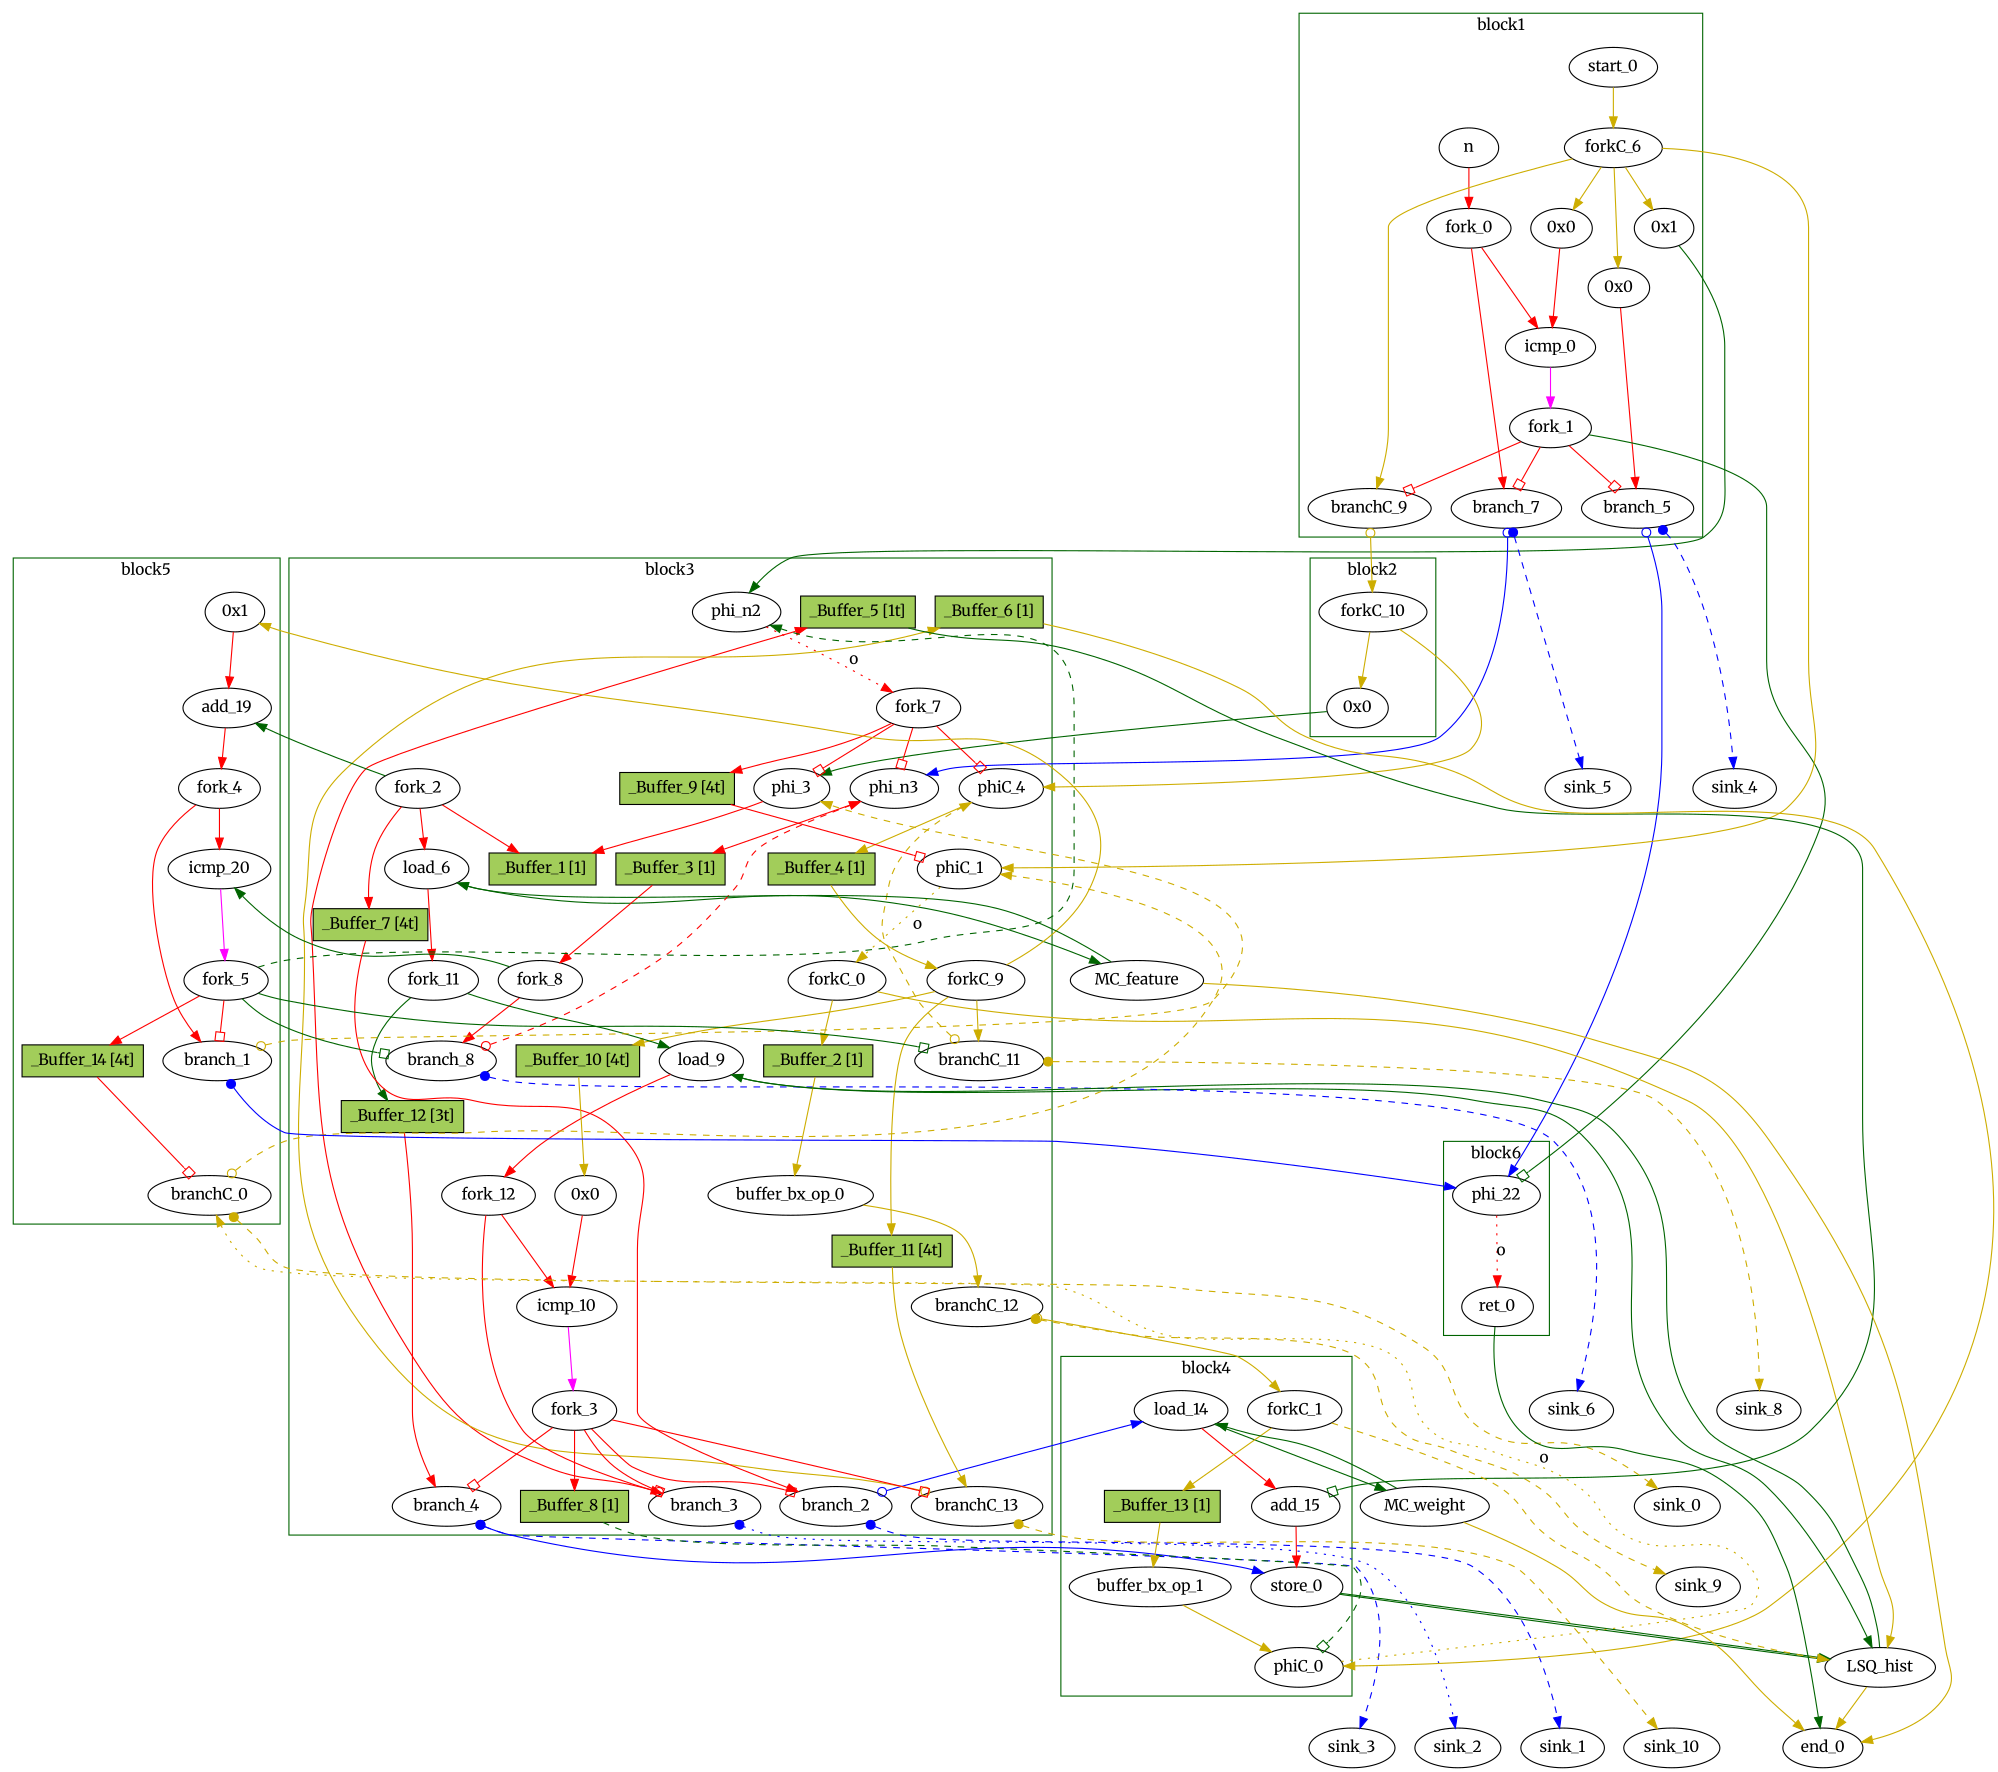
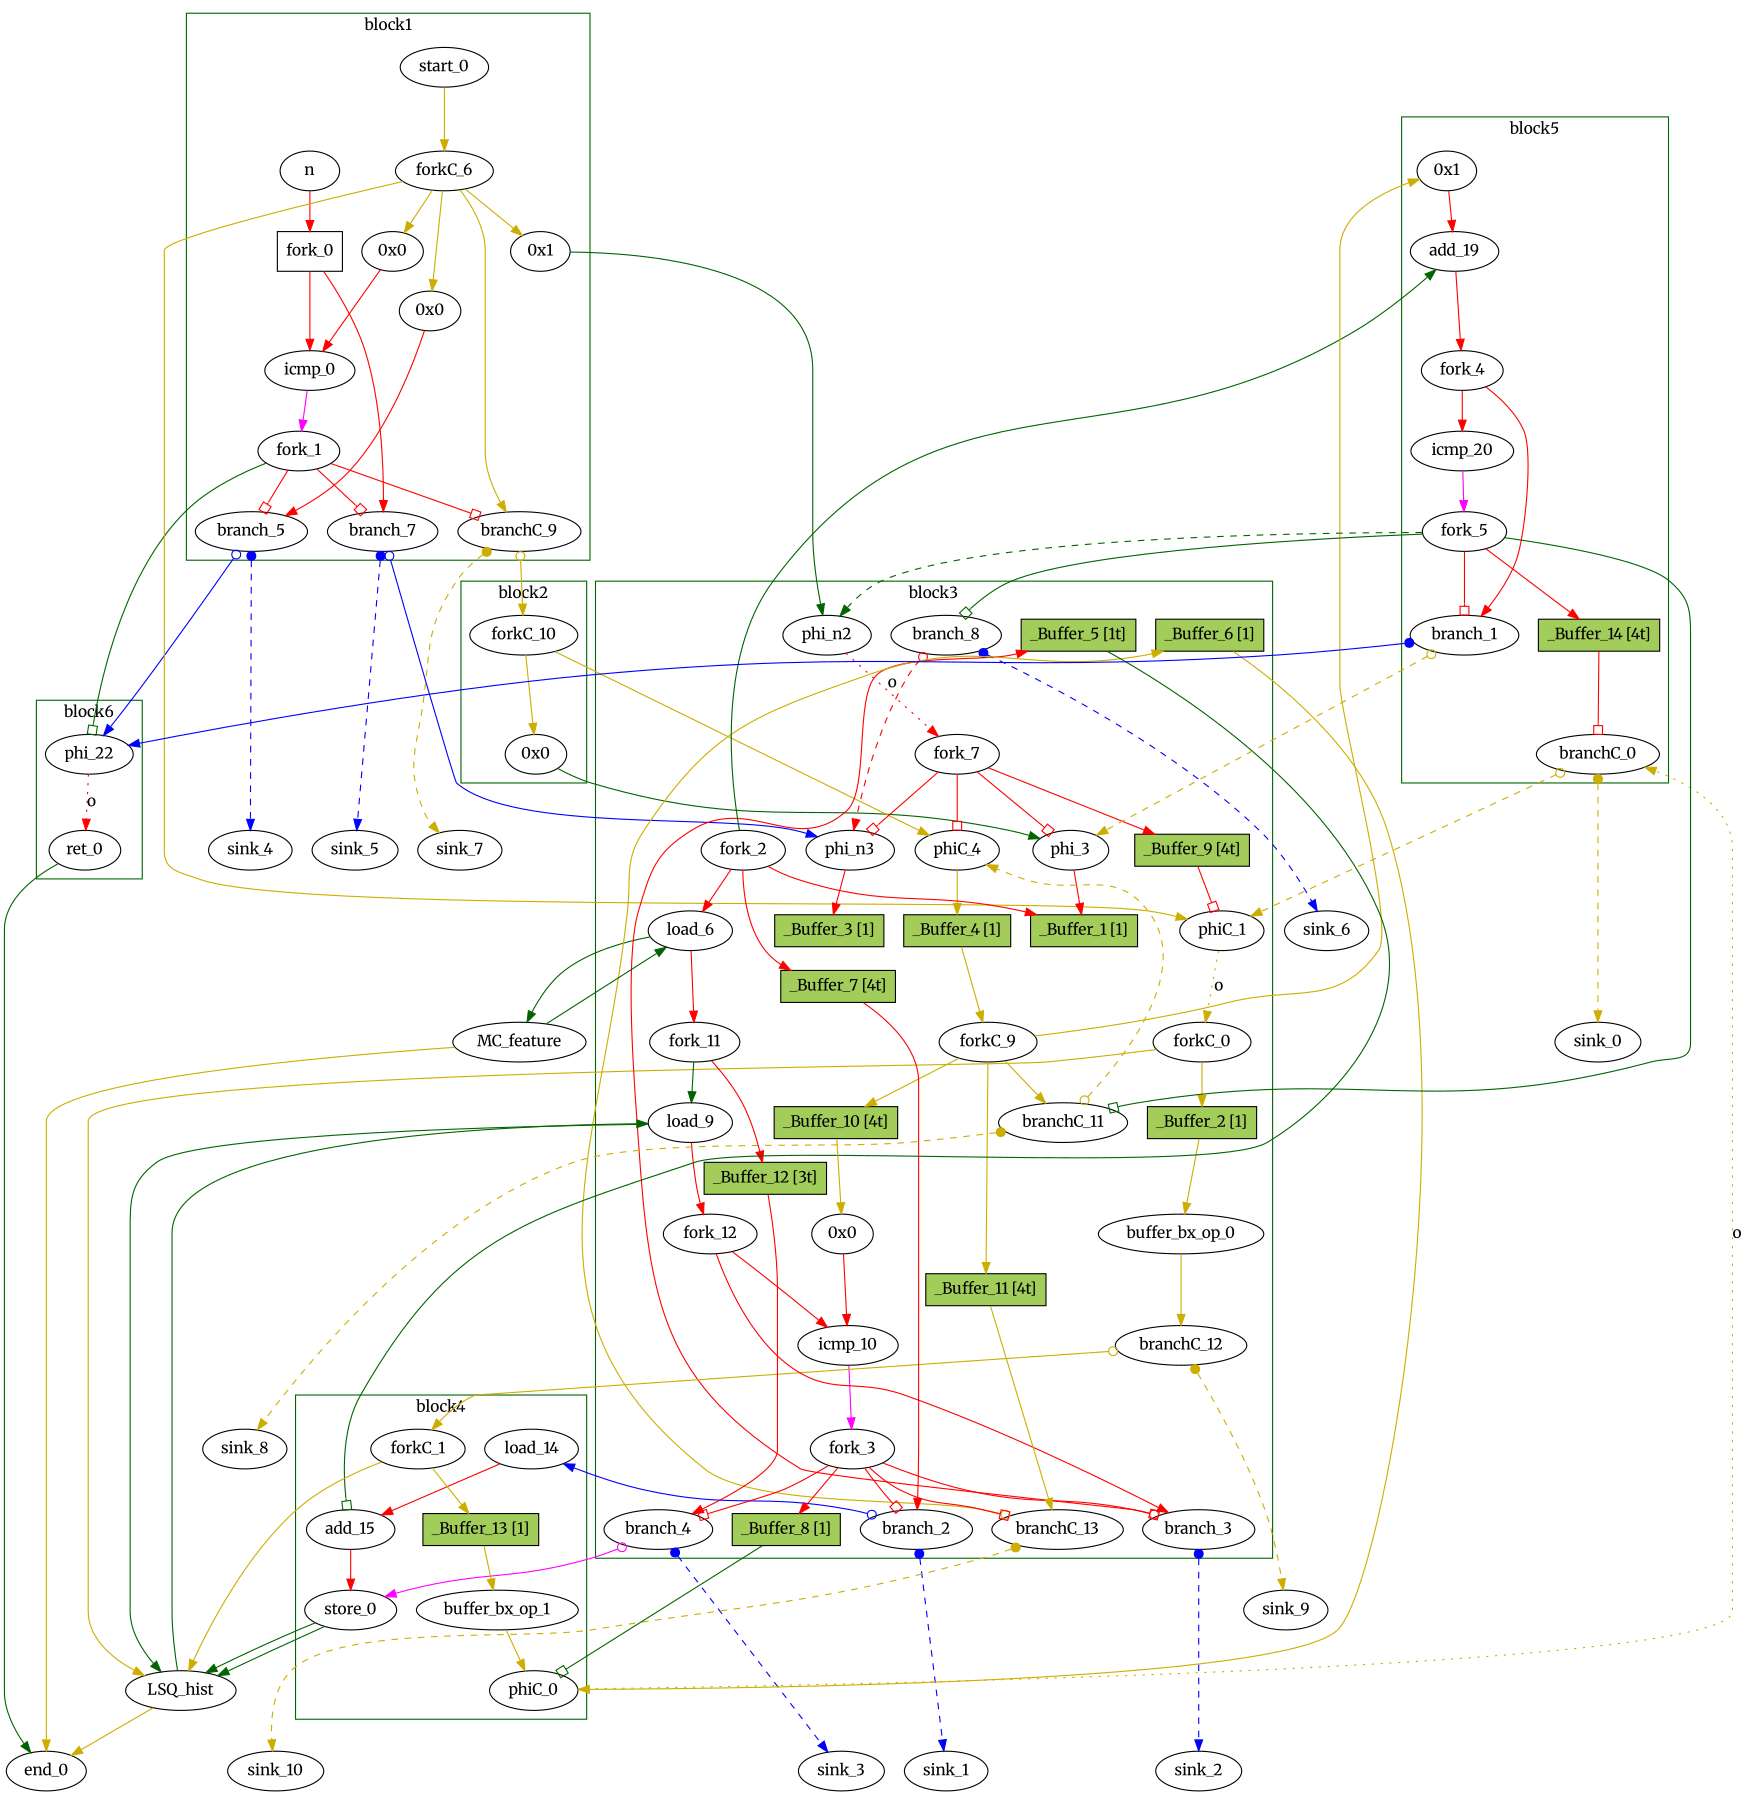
node "fork_0": shape ellipse -> box
node "sink_7": added
node "fork_8": removed
edge "fork_11" -> "_Buffer_12 [3t]": color darkgreen -> red
node "MC_weight": removed
edge "_Buffer_8 [1]" -> "phiC_0": style dashed -> solid
edge "forkC_1" -> "LSQ_hist": style dashed -> solid
edge "branch_3" -- "sink_2": style dotted -> dashed
edge "branch_4" -- "store_0": color blue -> magenta
